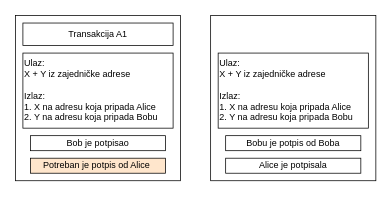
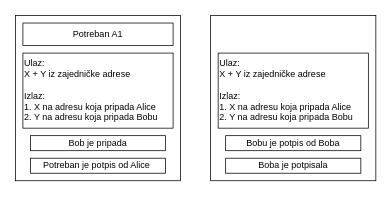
node "Transakcija A1": label "Transakcija A1" -> "Potreban A1"
node "Bob je potpisao": label "Bob je potpisao" -> "Bob je pripada"
node "Potreban je potpis od Alice": fillcolor #ffe6cc -> #ffffff
node "Alice je potpisala": label "Alice je potpisala" -> "Boba je potpisala"
